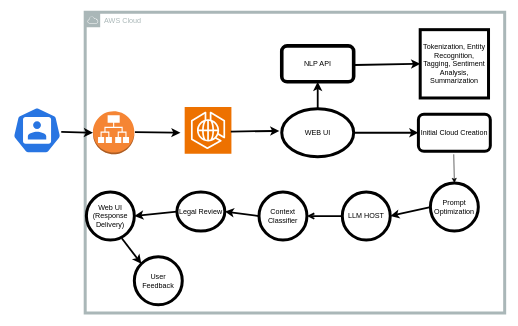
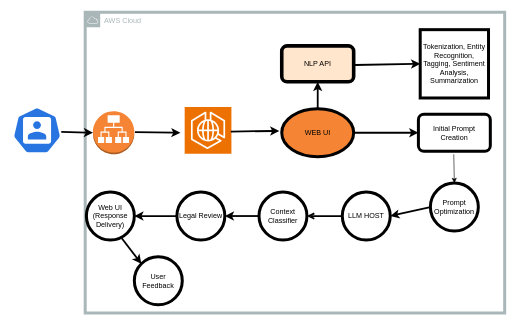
node "NLP API": fillcolor #ffffff -> #ffe6cc
node "WEB UI": fillcolor #ffffff -> #f58534
node "Initial Cloud Creation": label "Initial Cloud Creation" -> "Initial Prompt Creation"
node "Legal Review": size 48x39 -> 48x48
